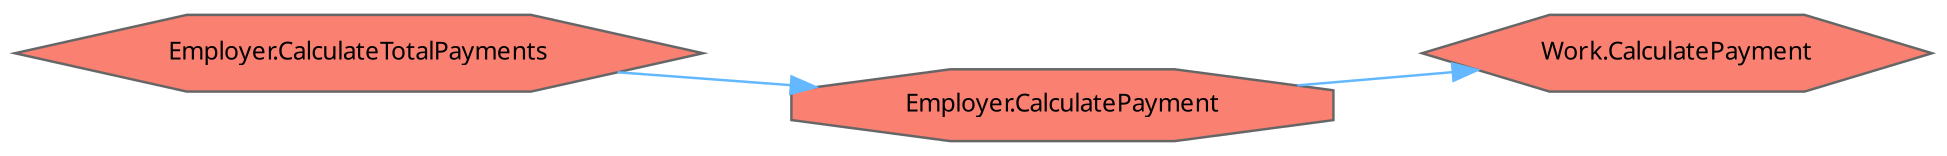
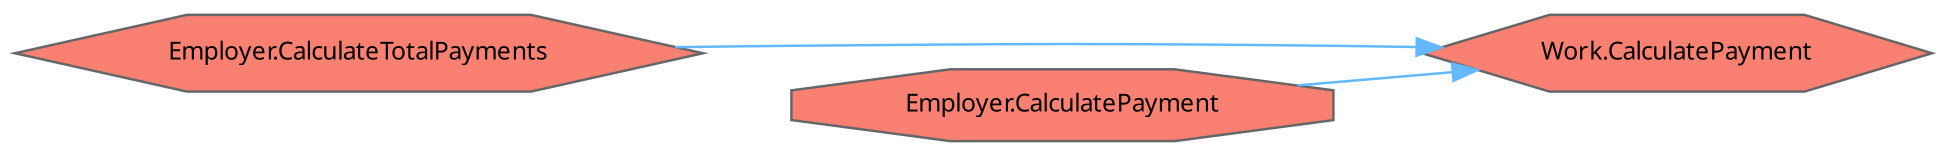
edge "Employer.CalculateTotalPayments" -> "Employer.CalculatePayment": now "Employer.CalculateTotalPayments" -> "Work.CalculatePayment"
